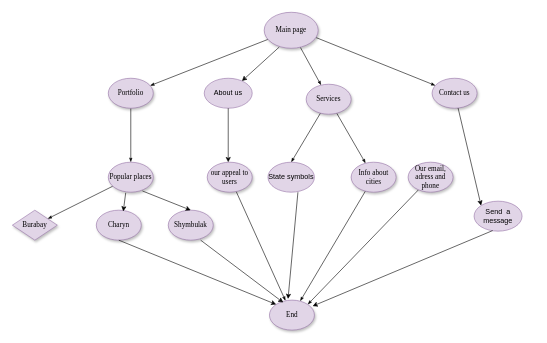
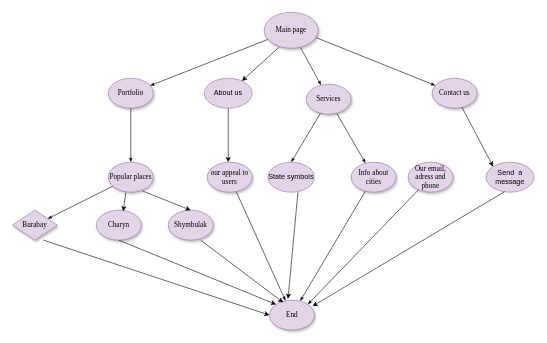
node "Send a message": moved (498, 216) -> (510, 177)
edge "Burabay" -> "End": added
